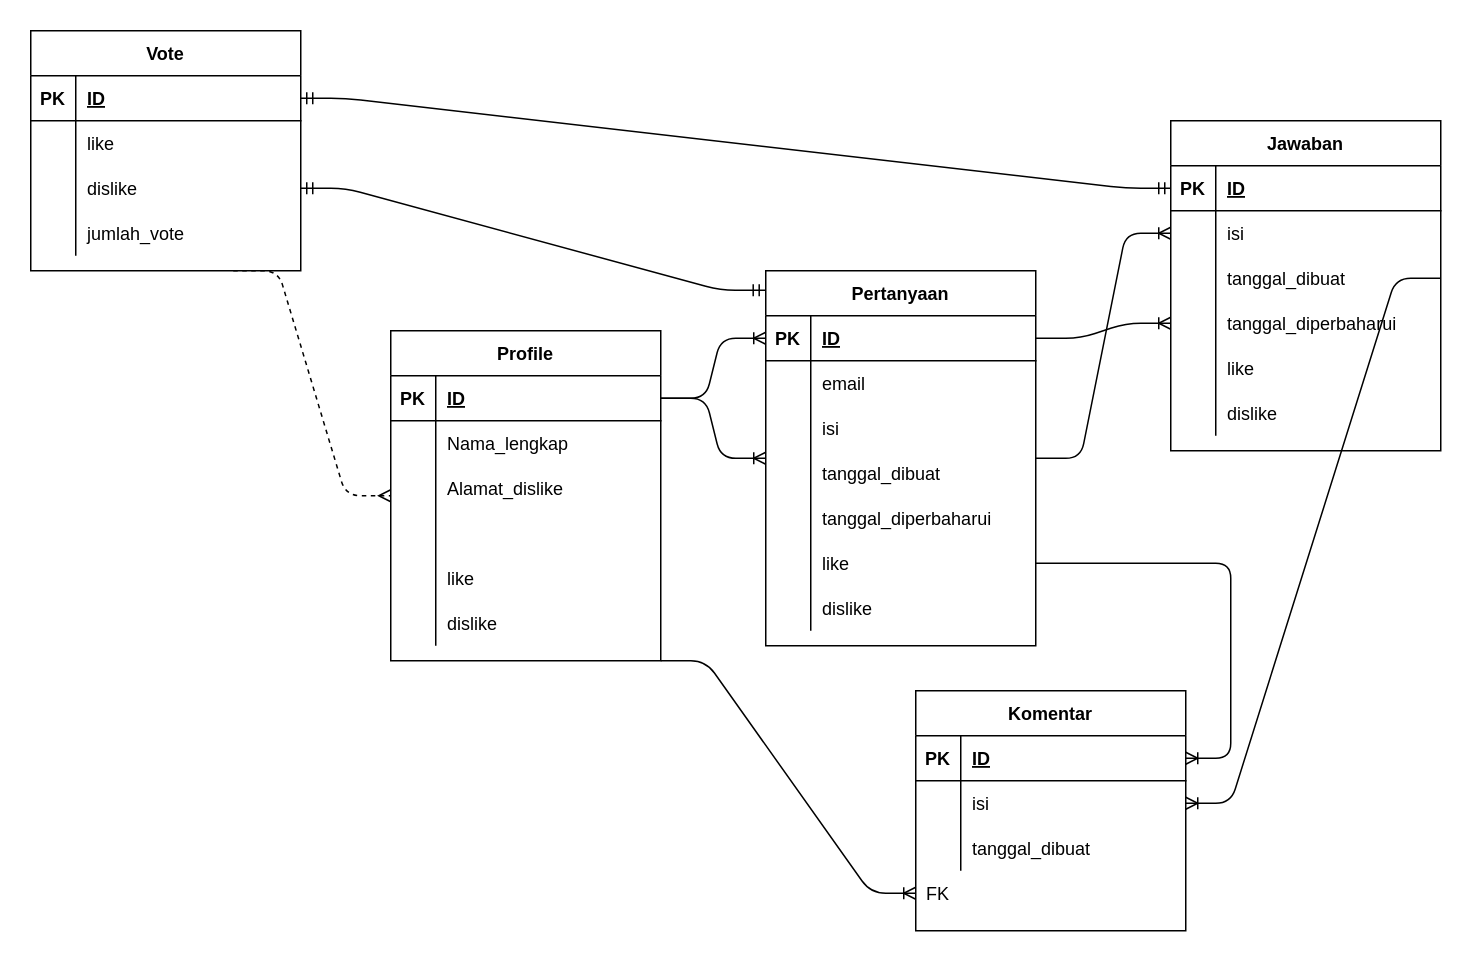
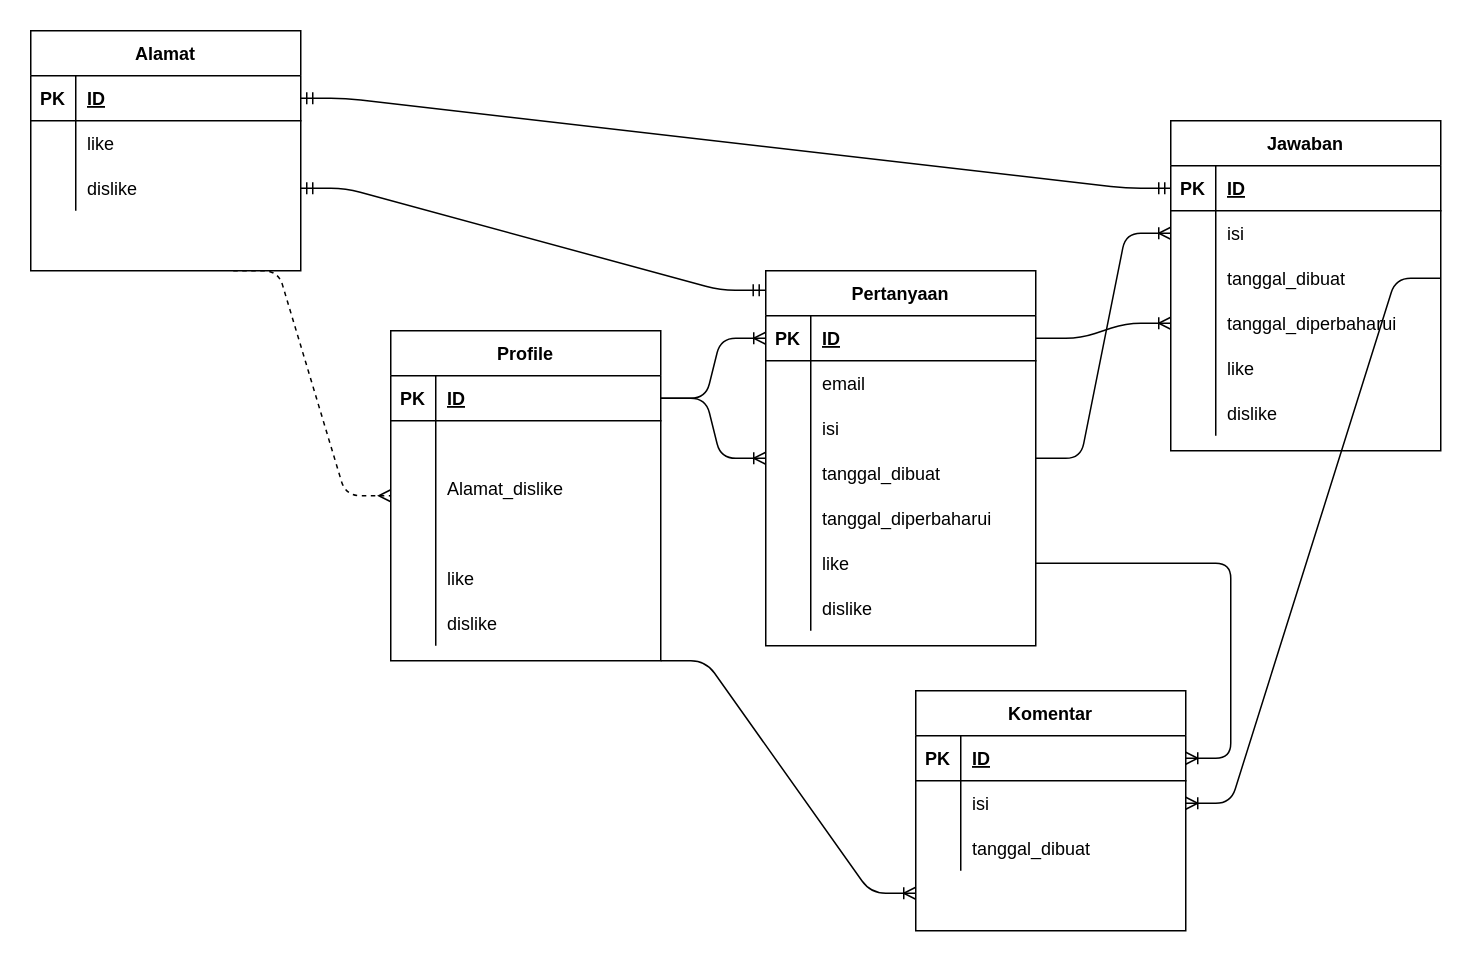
node "Vote": label "Vote" -> "Alamat"
node "jumlah_vote": removed
node "Nama_lengkap": removed
node "FK": removed
